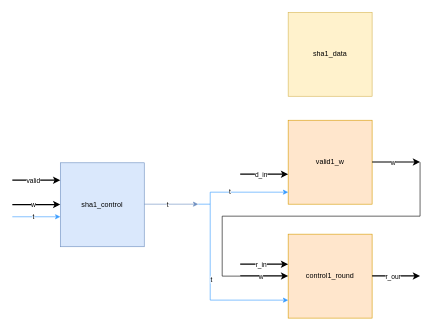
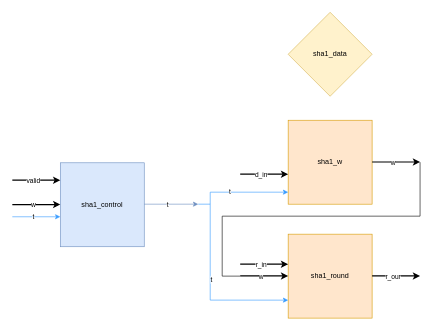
node "sha1_data": shape rectangle -> diamond
node "valid1_w": label "valid1_w" -> "sha1_w"
node "control1_round": label "control1_round" -> "sha1_round"
